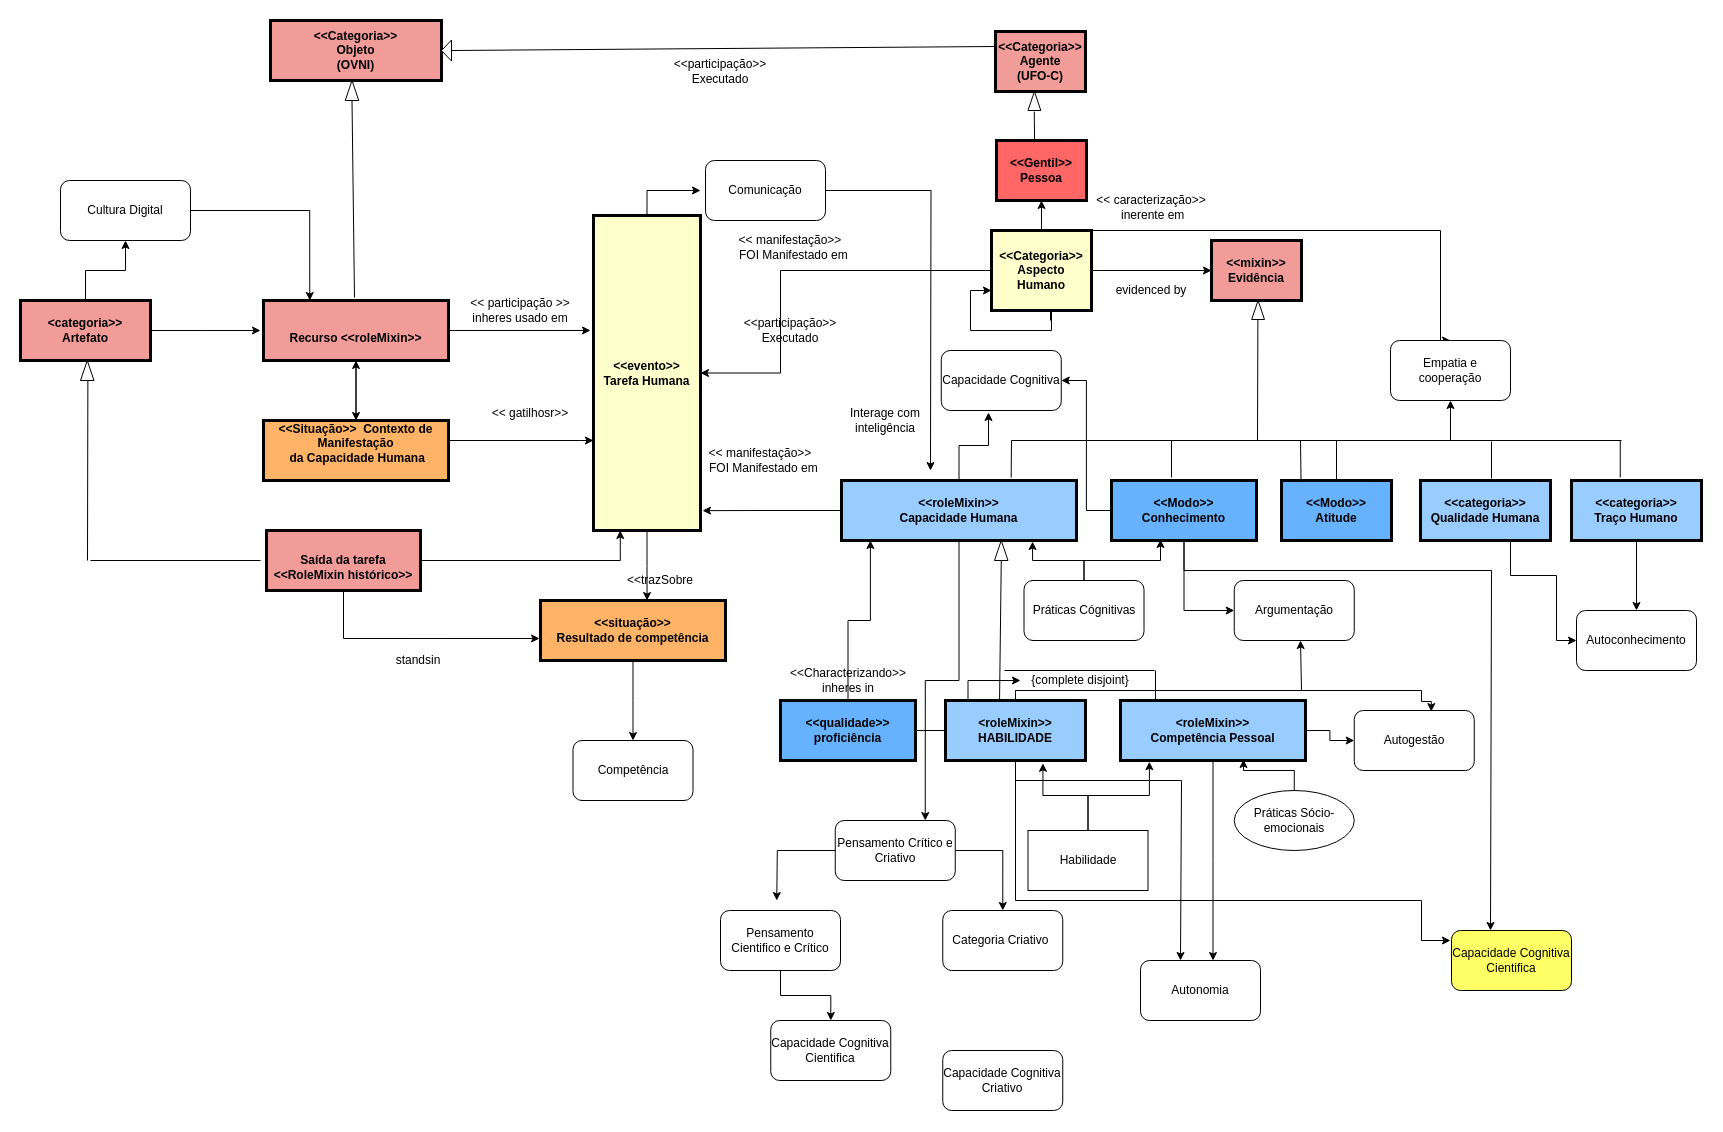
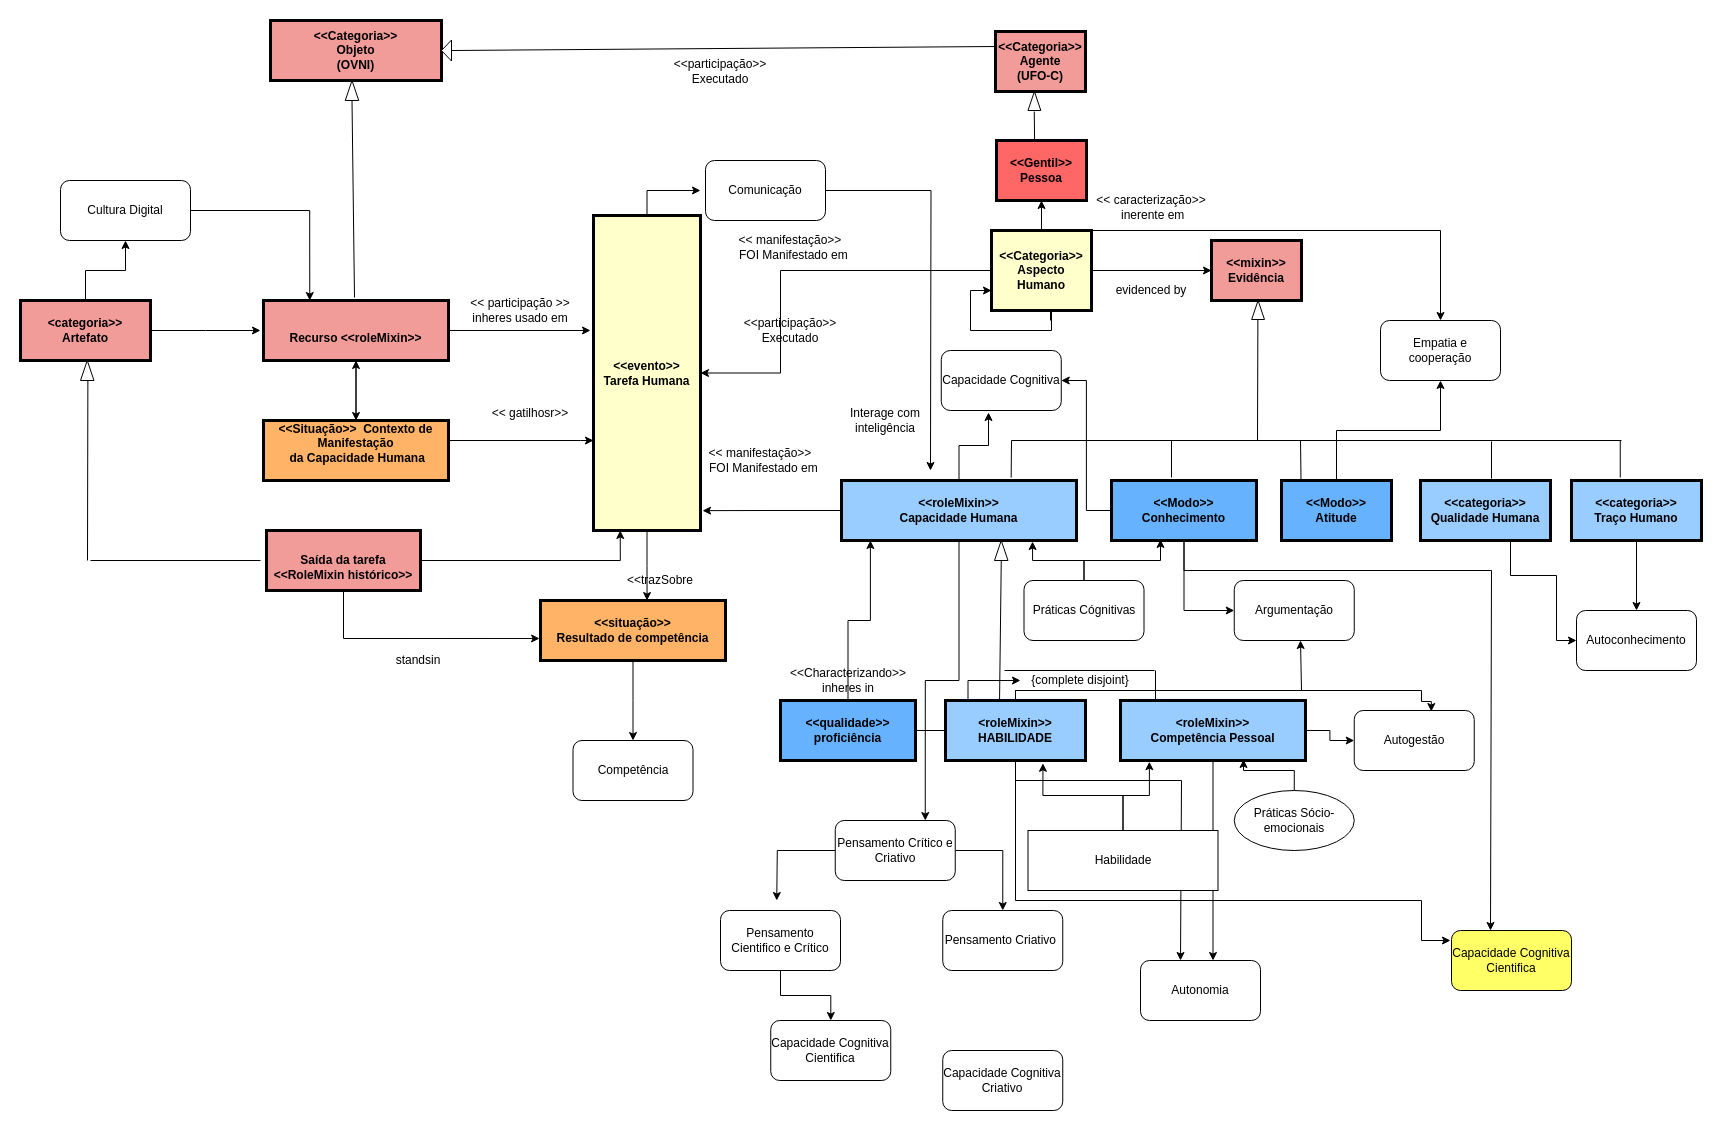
node "Empatia e cooperação": moved (1451, 371) -> (1441, 351)
node "Habilidade": size 120x60 -> 190x60
node "Categoria Criativo": label "Categoria Criativo" -> "Pensamento Criativo"
